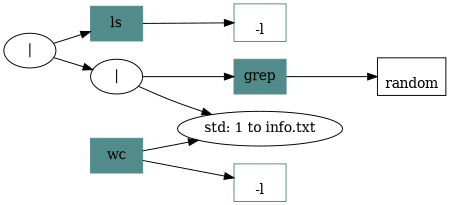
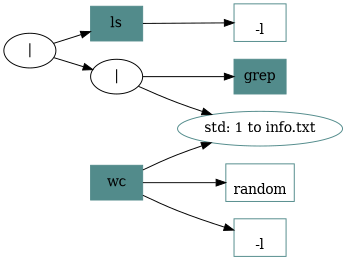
edge "grep" -> "random": now "wc" -> "random"
node "random": color black -> darkslategray4
node "std: 1 to info.txt": color black -> darkslategray4
